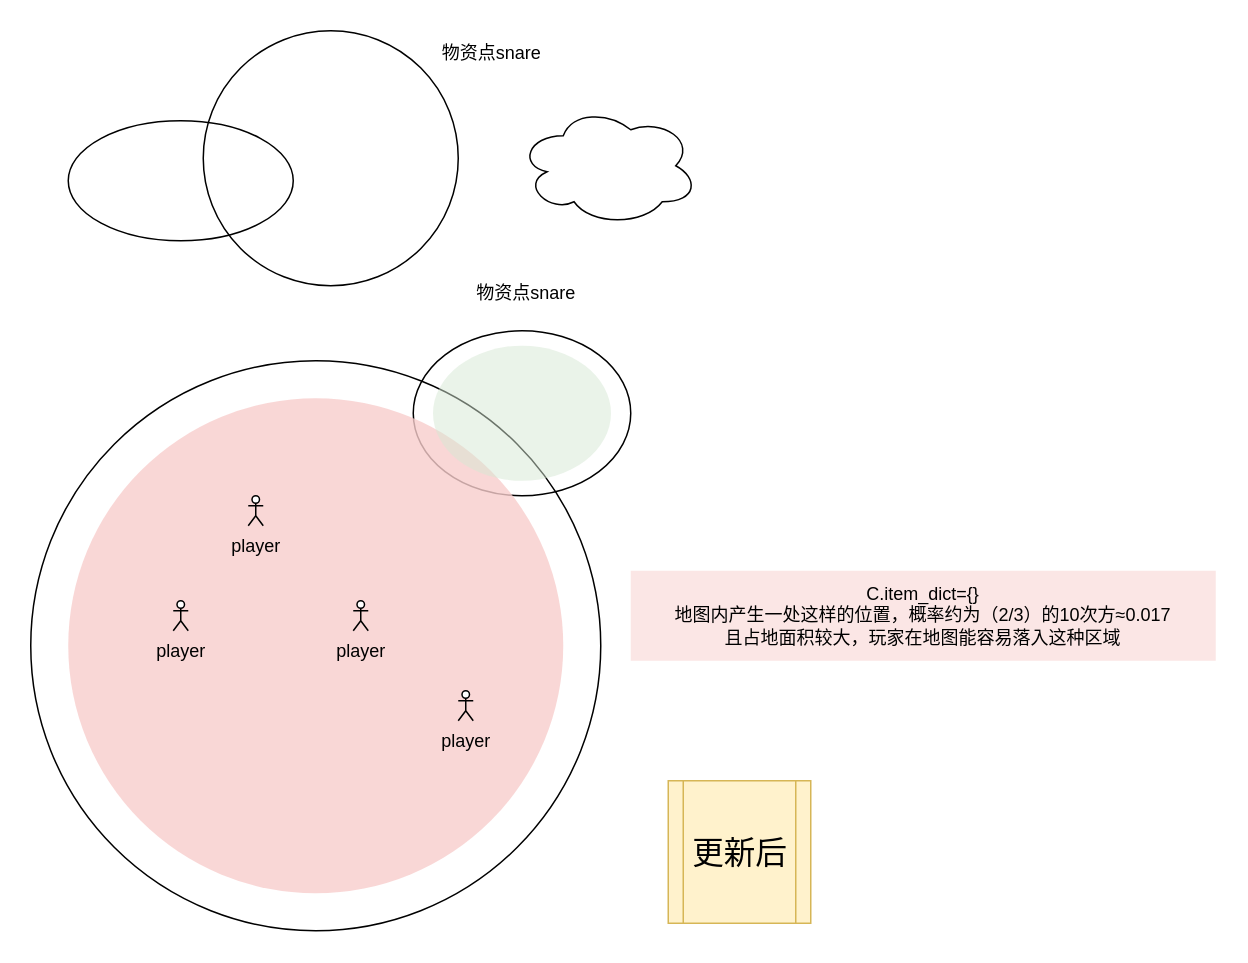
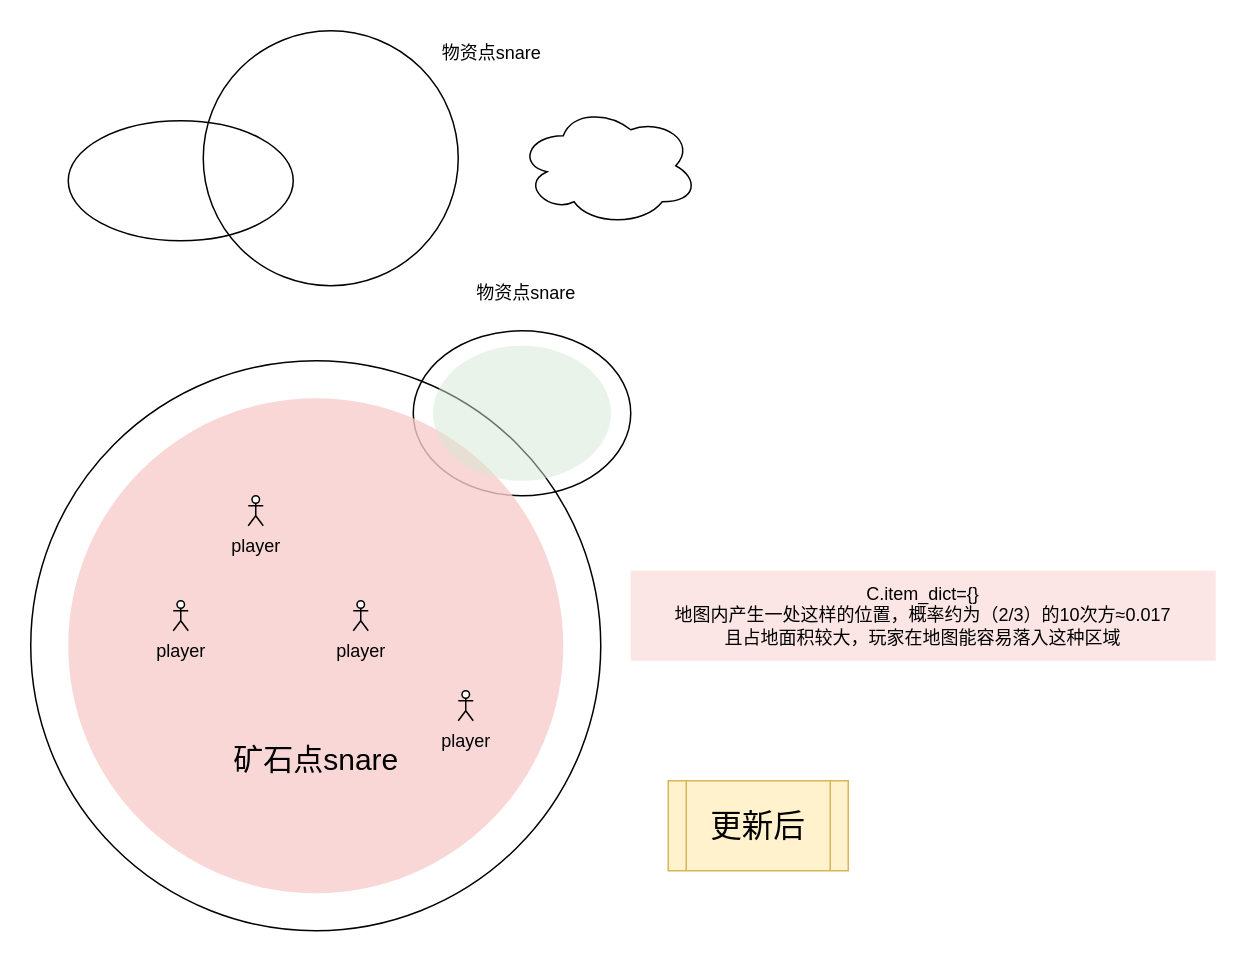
node "矿石点snare": added
node "更新后": size 143x143 -> 180x90
